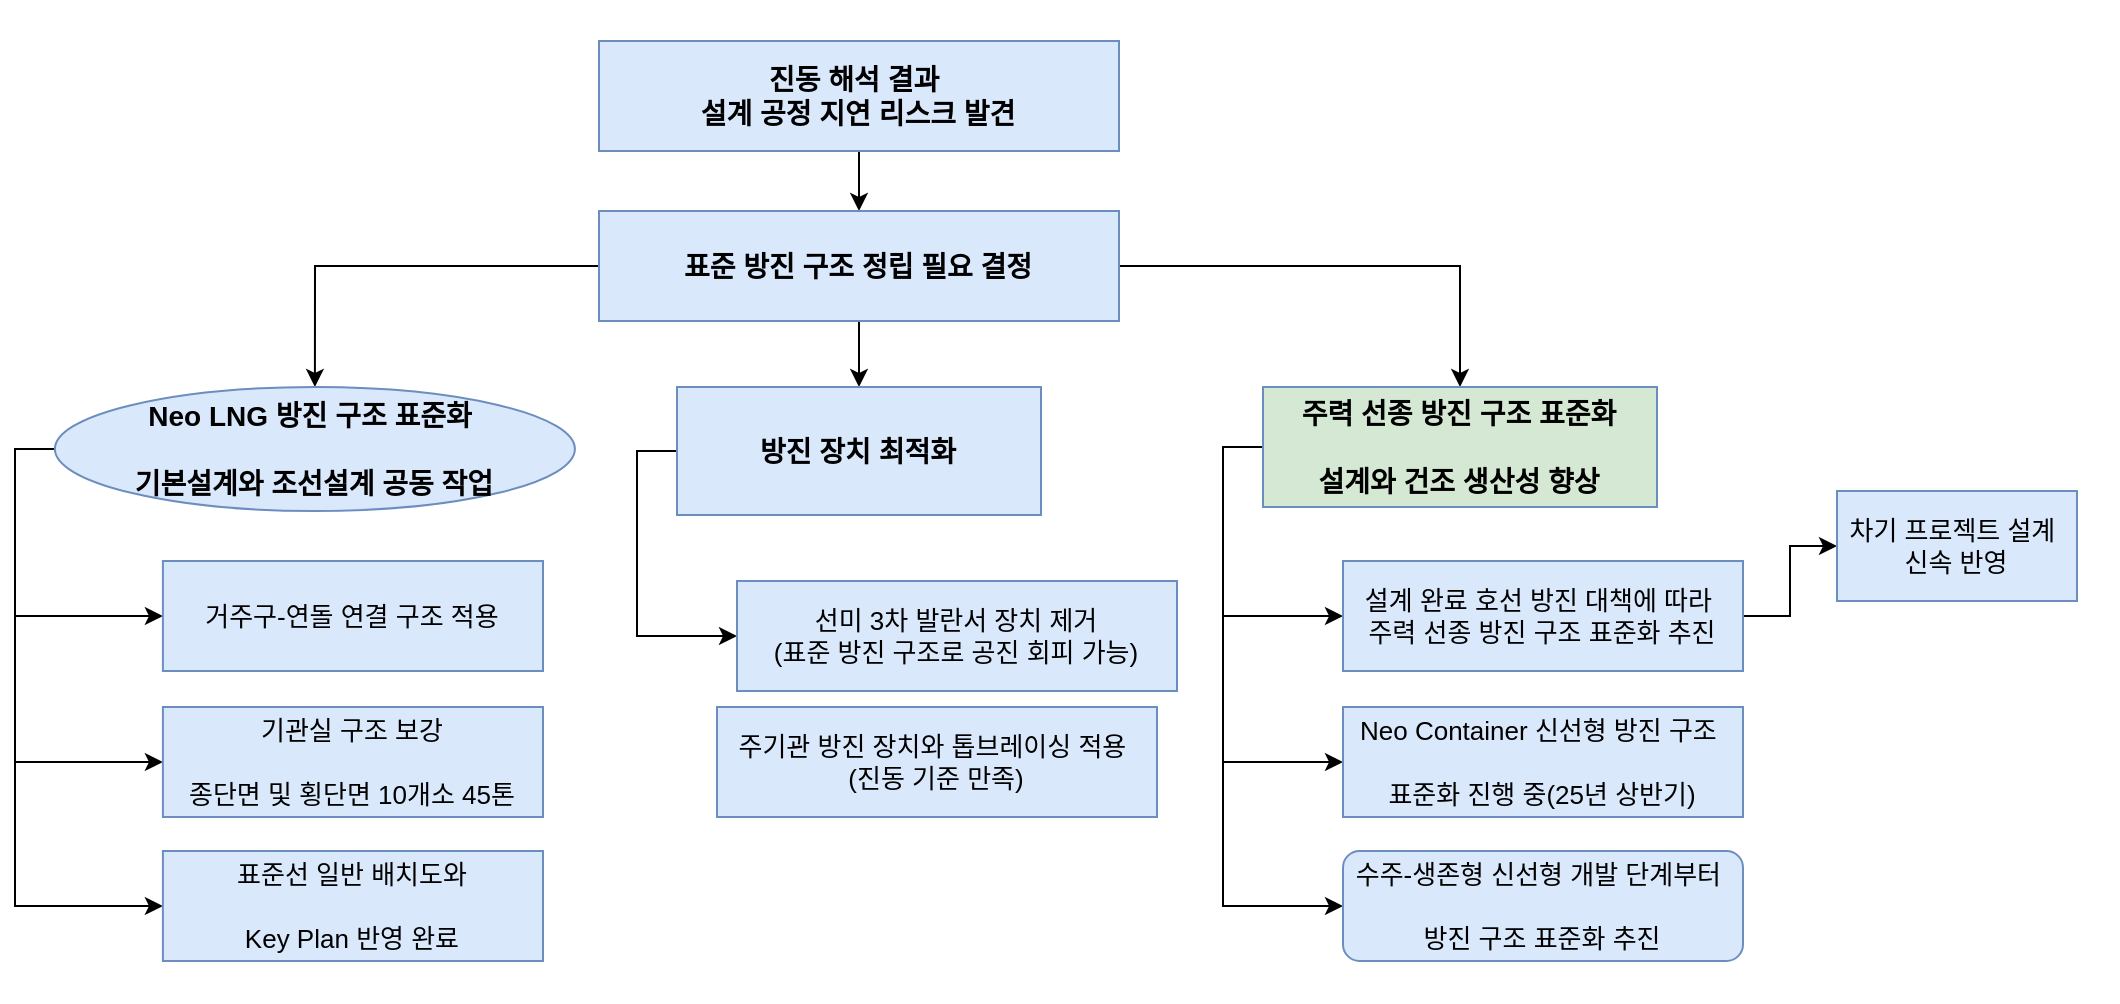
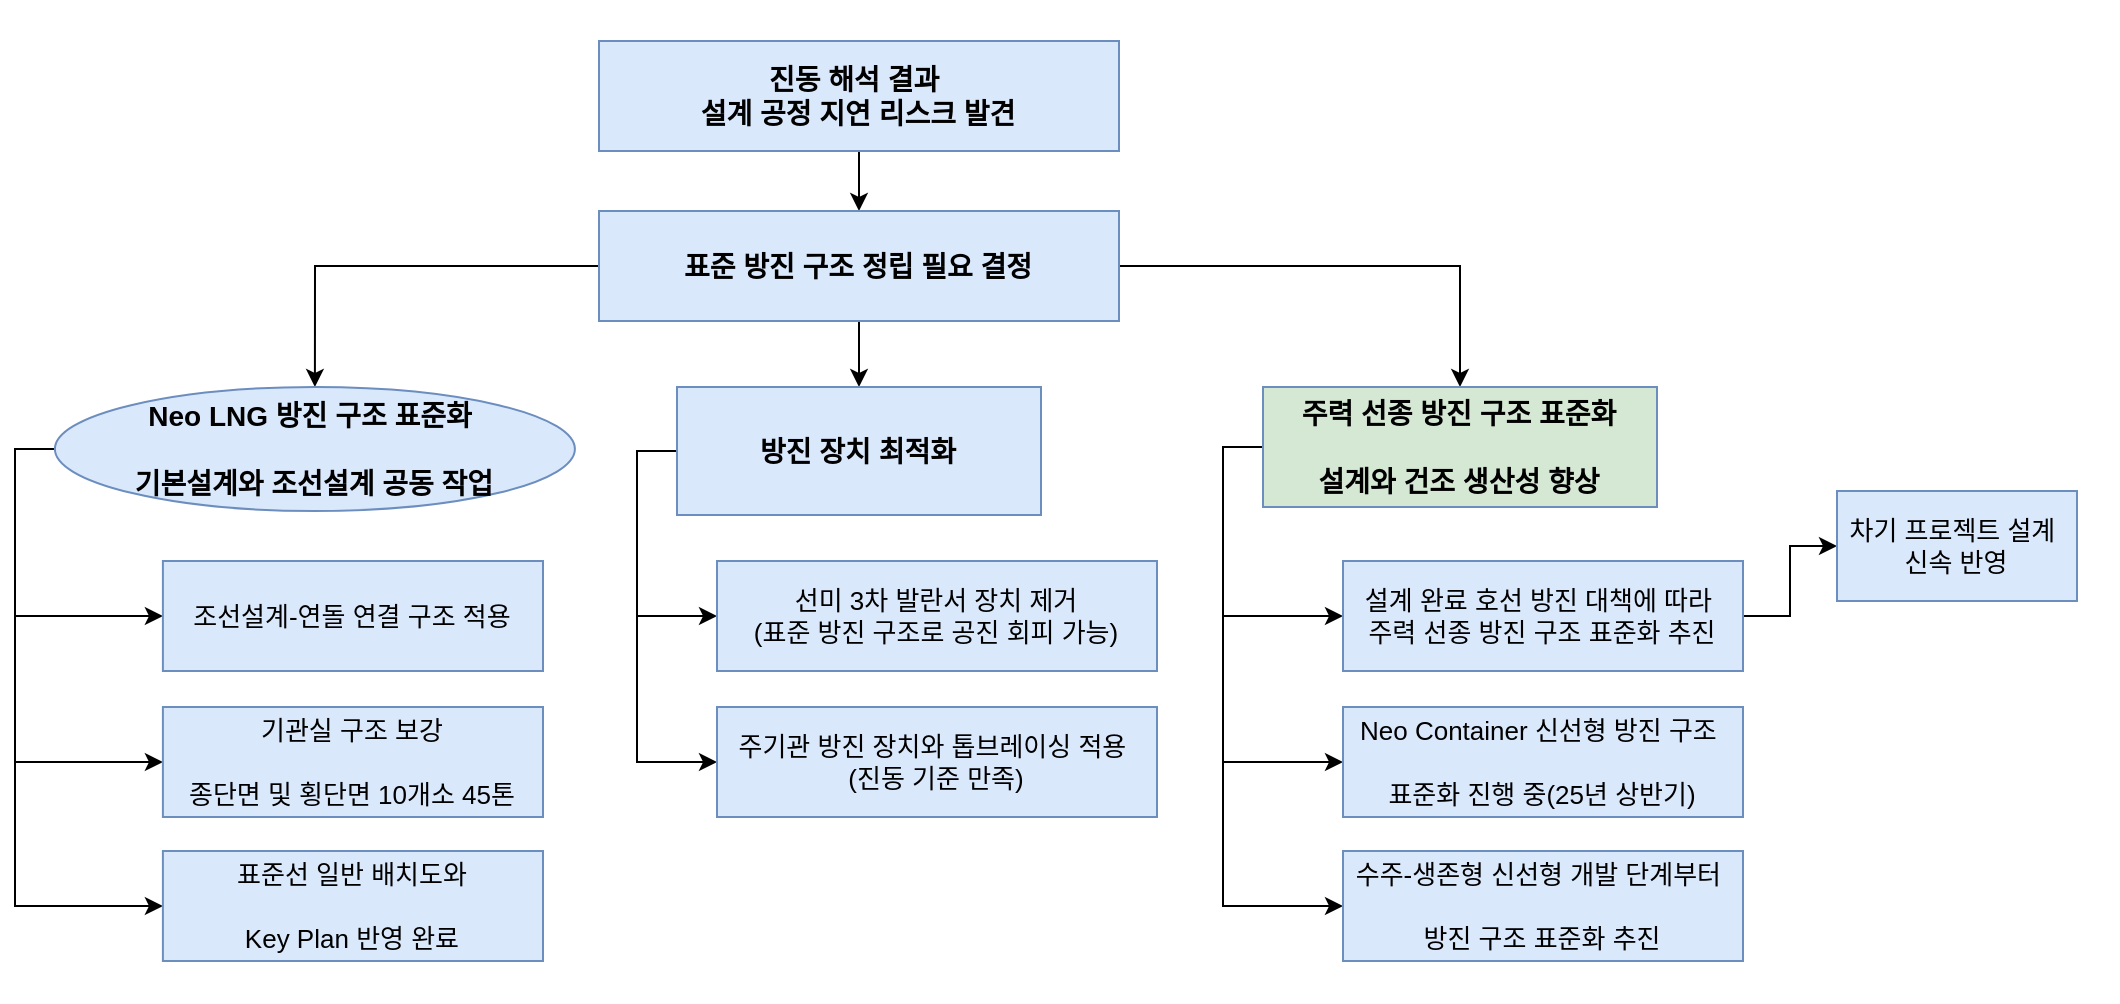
node "거주구-연돌 연결 구조 적용": label "거주구-연돌 연결 구조 적용" -> "조선설계-연돌 연결 구조 적용"
node "선미 3차 발란서 장치 제거 (표준 방진 구조로 공진 회피 가능)": moved (957, 636) -> (937, 616)
edge "방진 장치 최적화" -> "주기관 방진 장치와 톱브레이싱 적용 (진동 기준 만족)": added
node "수주-생존형 신선형 개발 단계부터 방진 구조 표준화 추진": shape rounded rectangle -> rectangle
